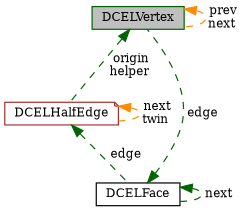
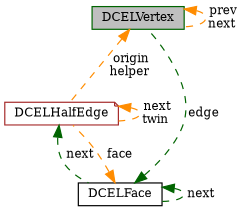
edge "DCELHalfEdge" -> "DCELVertex": color darkgreen -> darkorange
edge "DCELHalfEdge" -> "DCELFace": added, label "face"
edge "DCELFace" -> "DCELHalfEdge": label " edge" -> " next"
